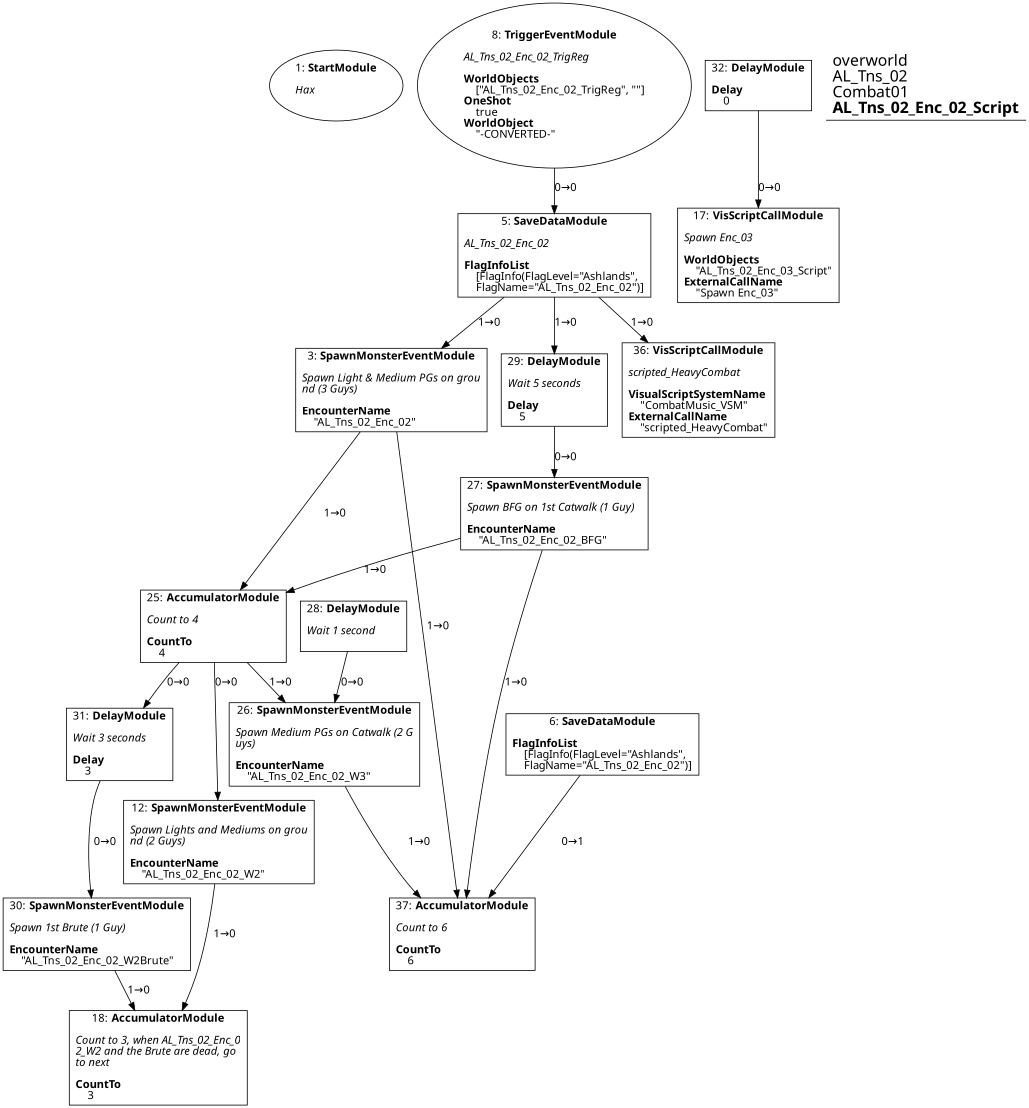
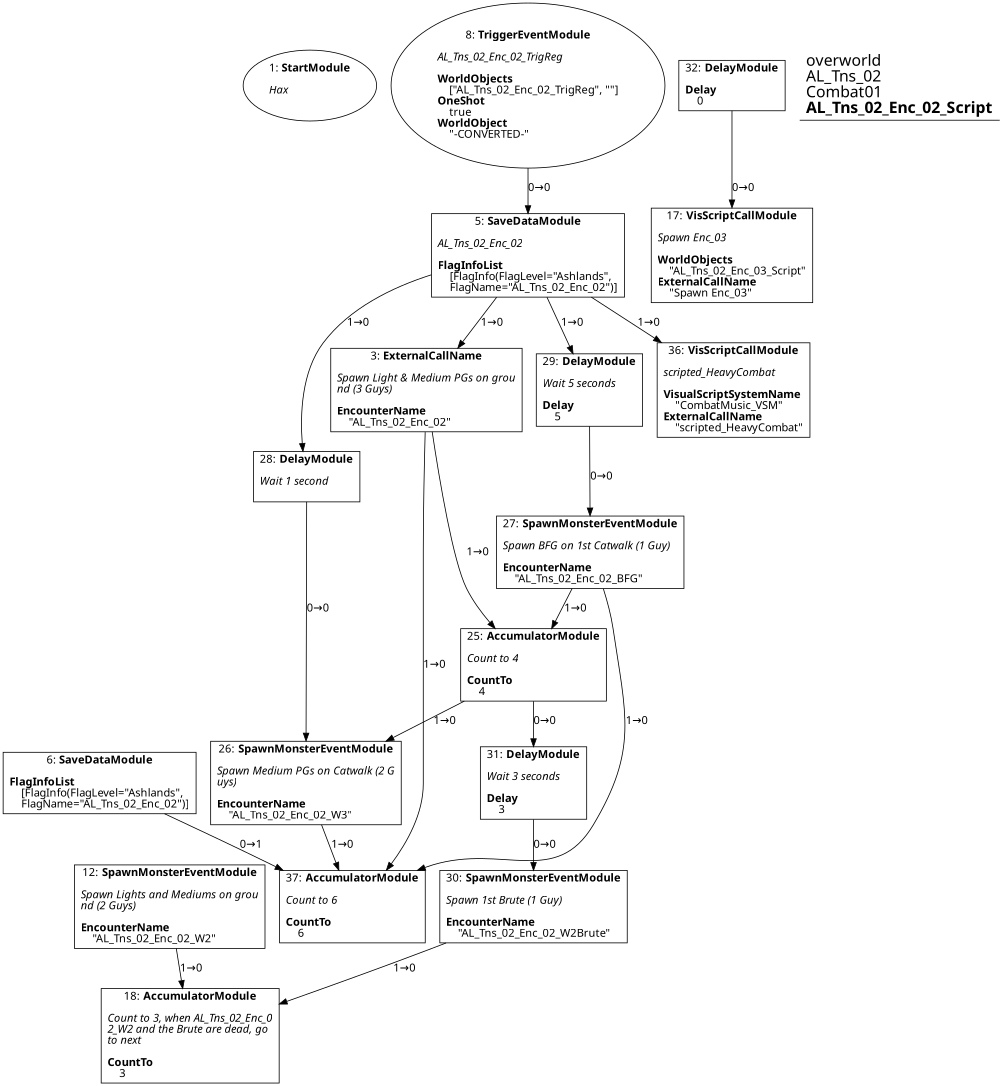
edge "5:" -> "28:": added, label "1→0"
node "3:": text "SpawnMonsterEventModule" -> "ExternalCallName"
edge "25:" -> "12:": removed, label "0→0"
